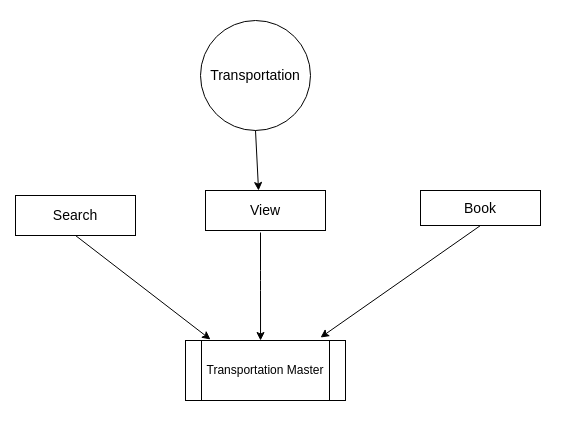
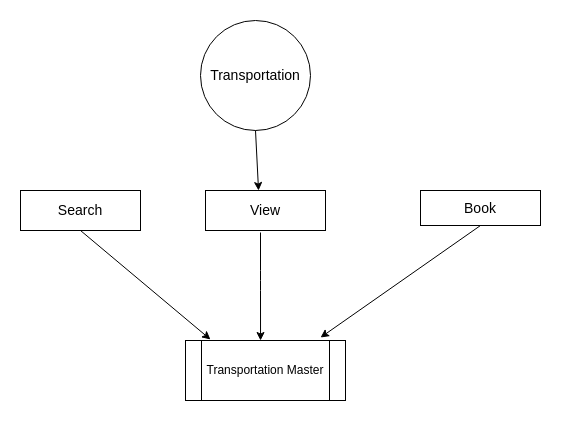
node "Search": moved (76, 216) -> (81, 211)
